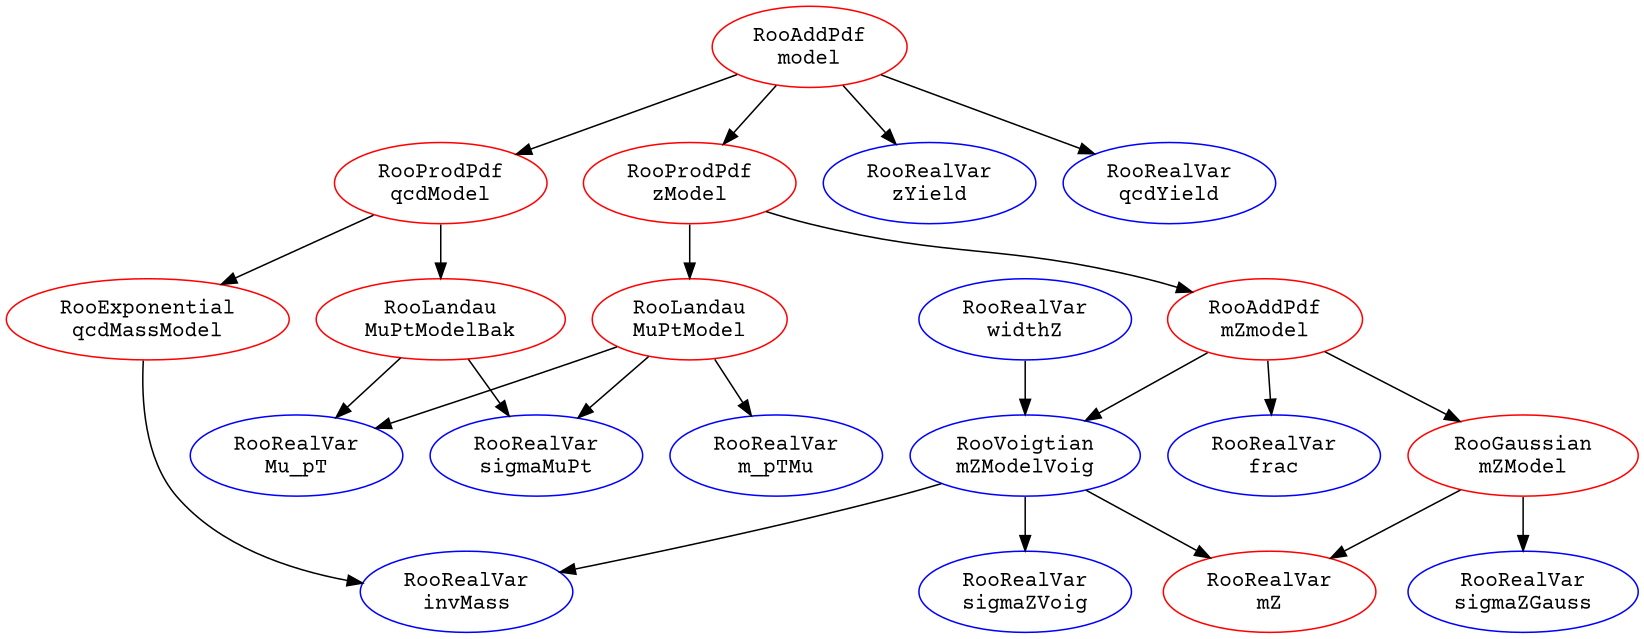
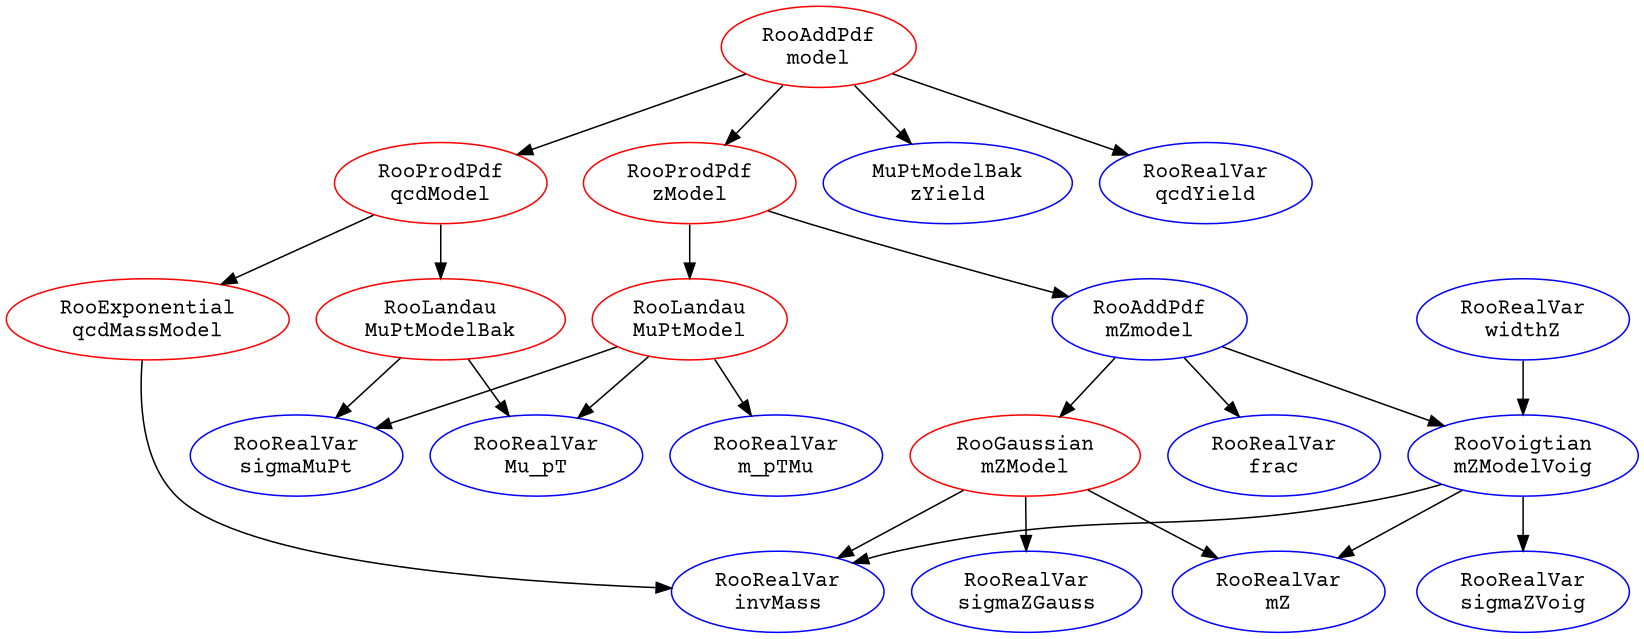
node "RooRealVar zYield": label "RooRealVar zYield" -> "MuPtModelBak zYield"
node "RooAddPdf mZmodel": color red -> blue
edge "RooGaussian mZModel" -> "RooRealVar invMass": added
node "RooRealVar mZ": color red -> blue
